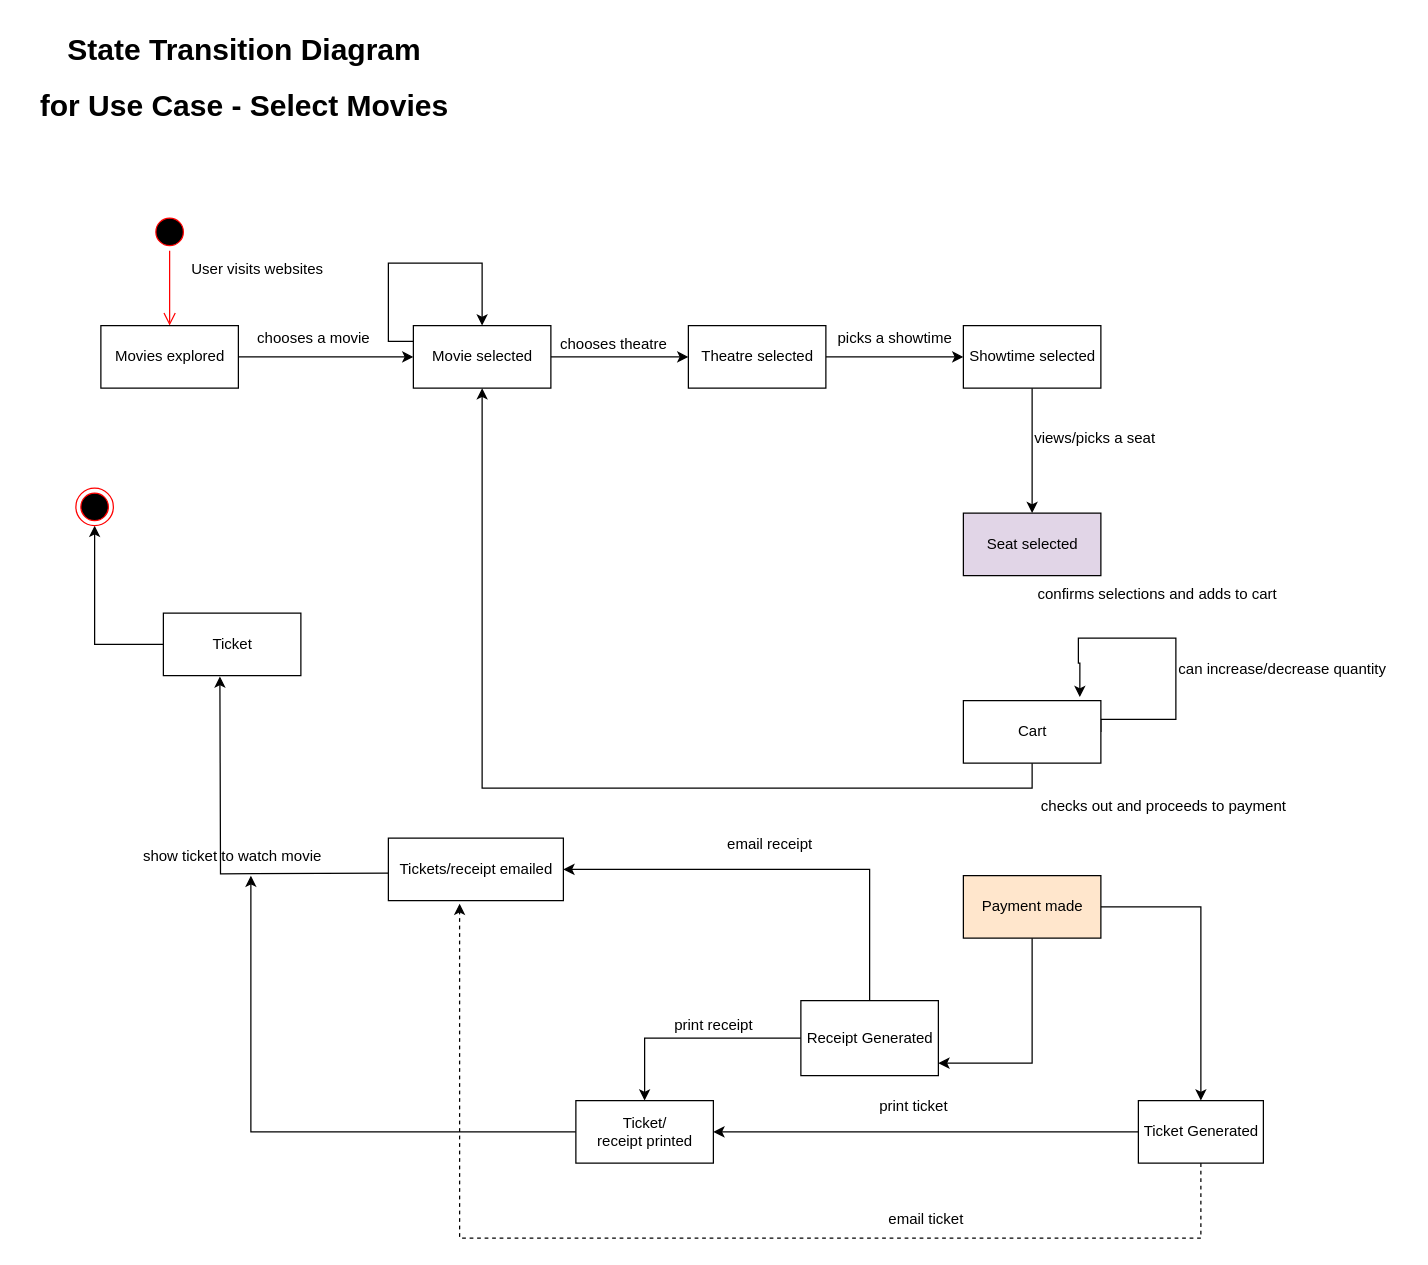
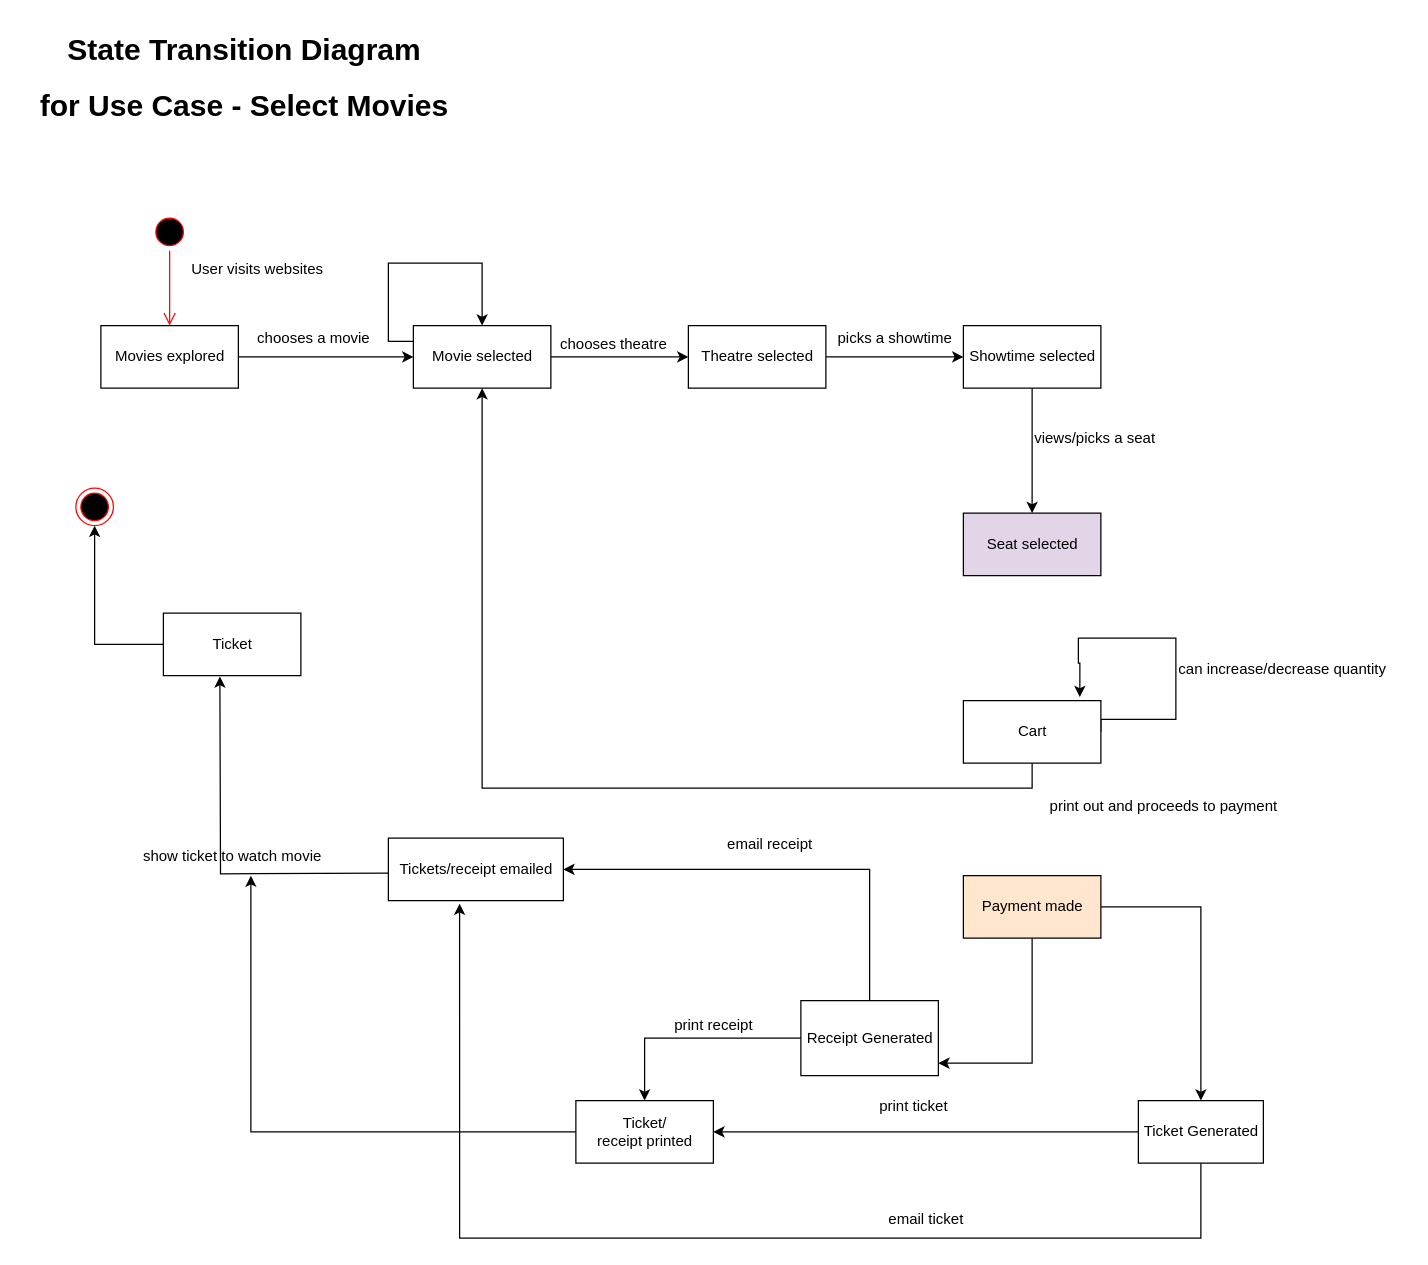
node "confirms selections and adds to cart": removed
node "checks out and proceeds to payment": label "checks out and proceeds to payment" -> "print out and proceeds to payment"
edge "Ticket Generated" -> "Tickets/receipt emailed": style dashed -> solid
